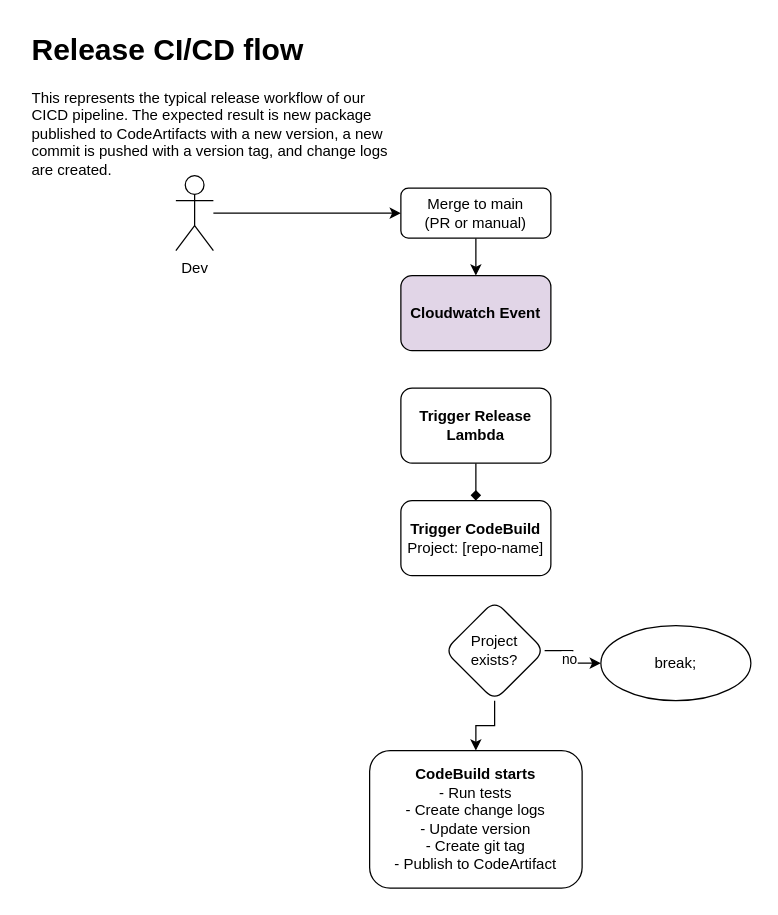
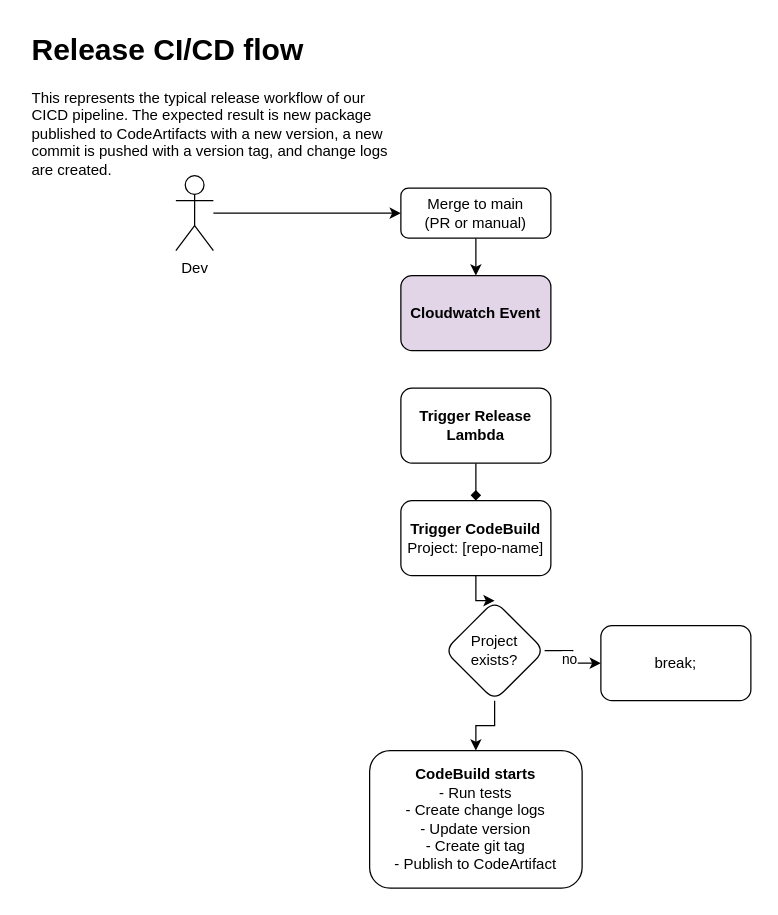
edge "Trigger CodeBuild Project: [repo-name]" -> "Project exists?": added
node "break;": shape ellipse -> rounded rectangle
